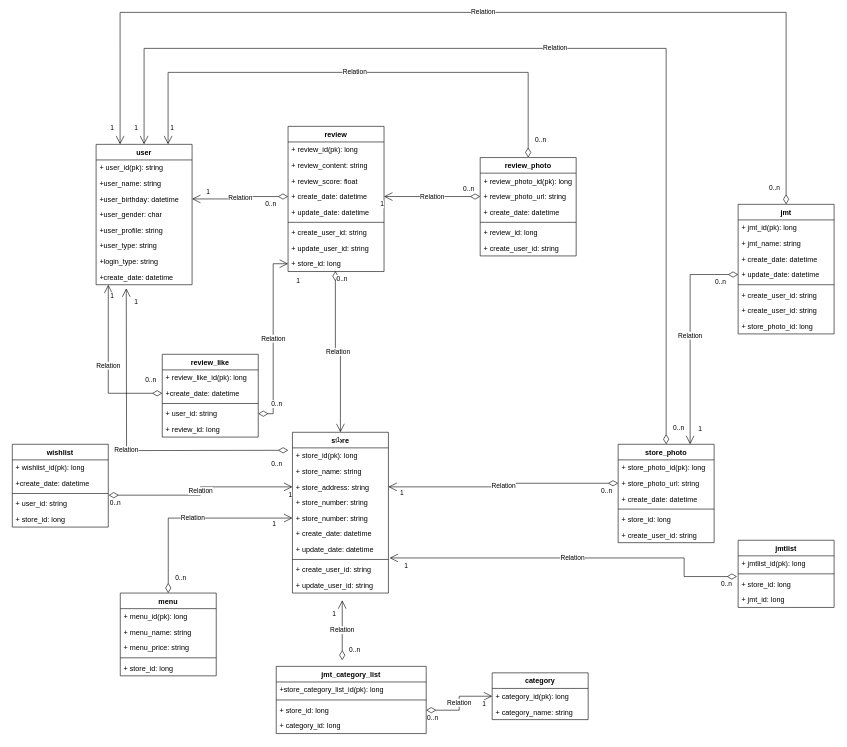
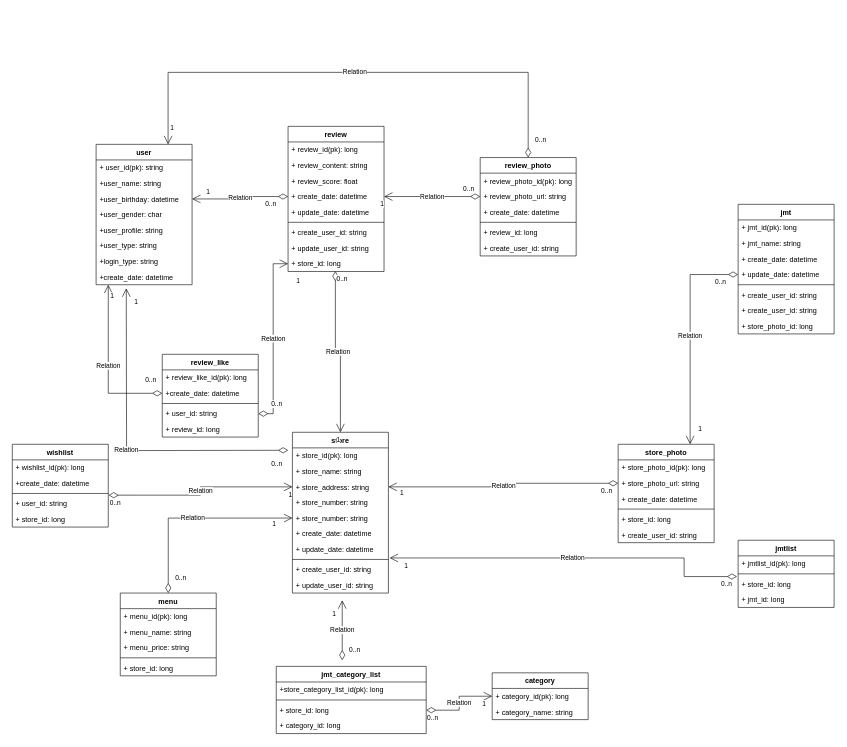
edge "user" -- "jmt": removed, labels "1", "Relation", "0..n"
edge "user" -- "store_photo": removed, labels "1", "Relation", "0..n"
